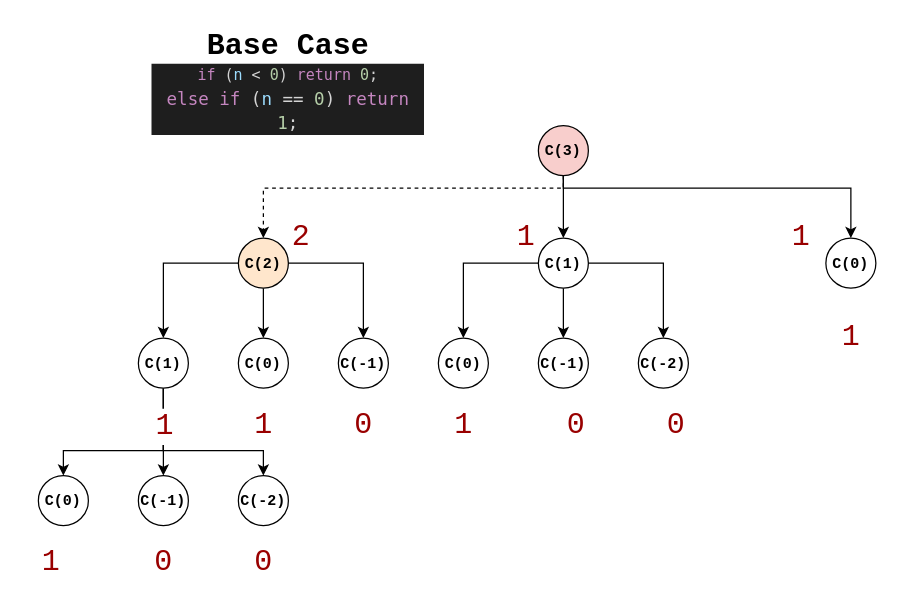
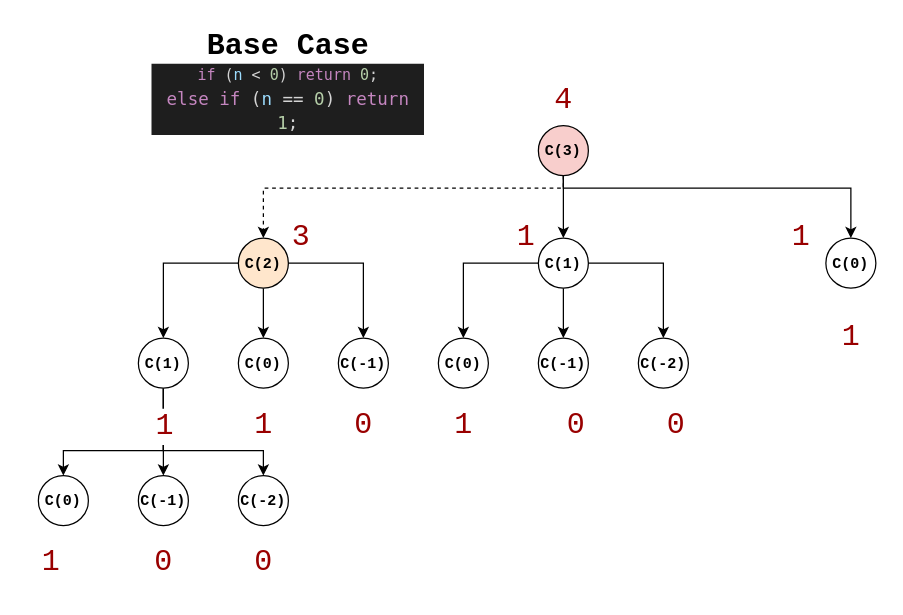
node "4": added
node "2": label "2" -> "3"
